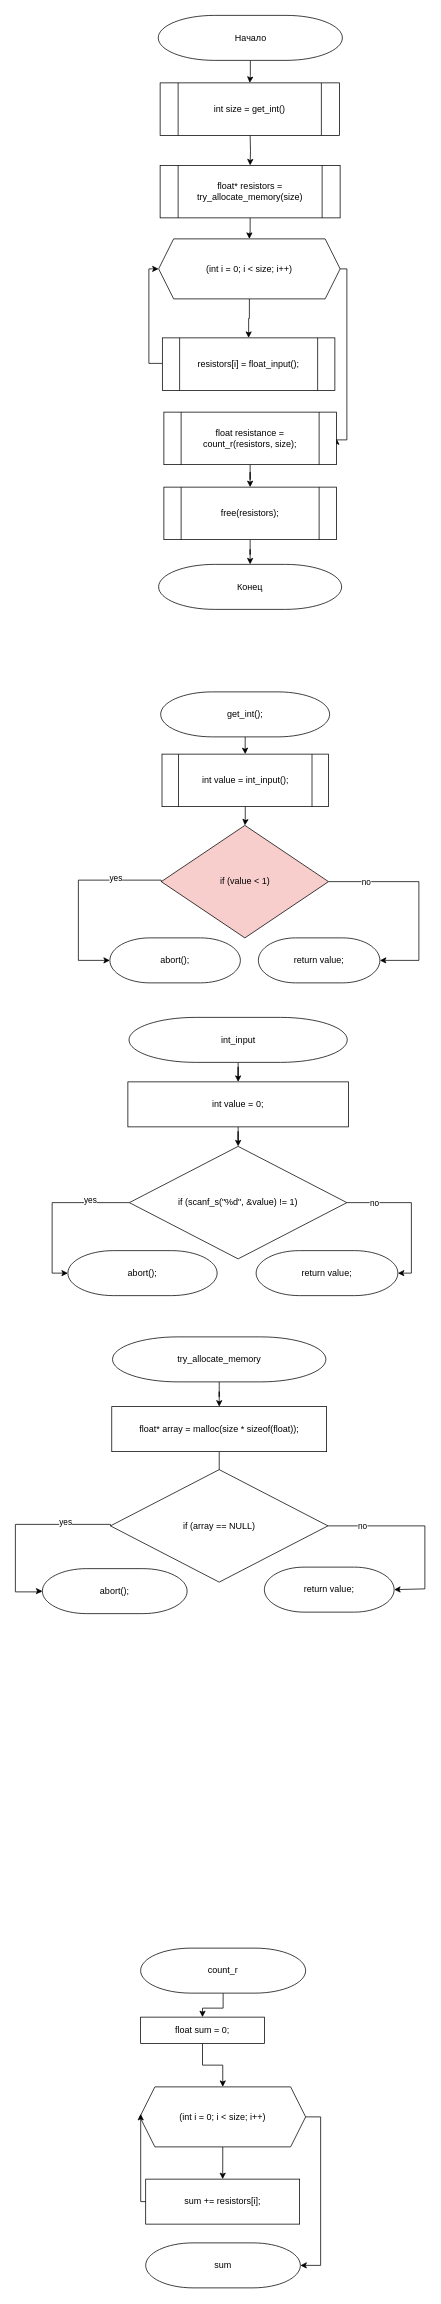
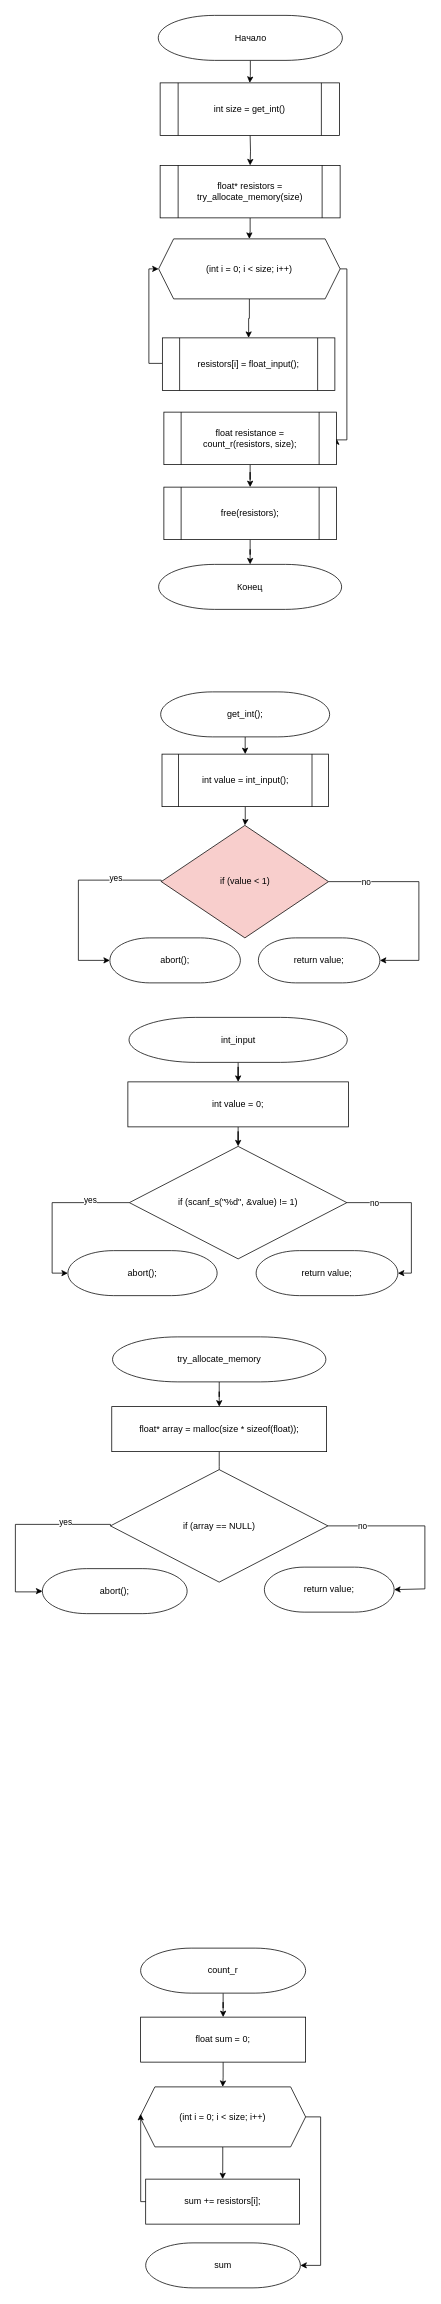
node "float sum = 0;": size 124x26 -> 165x45
